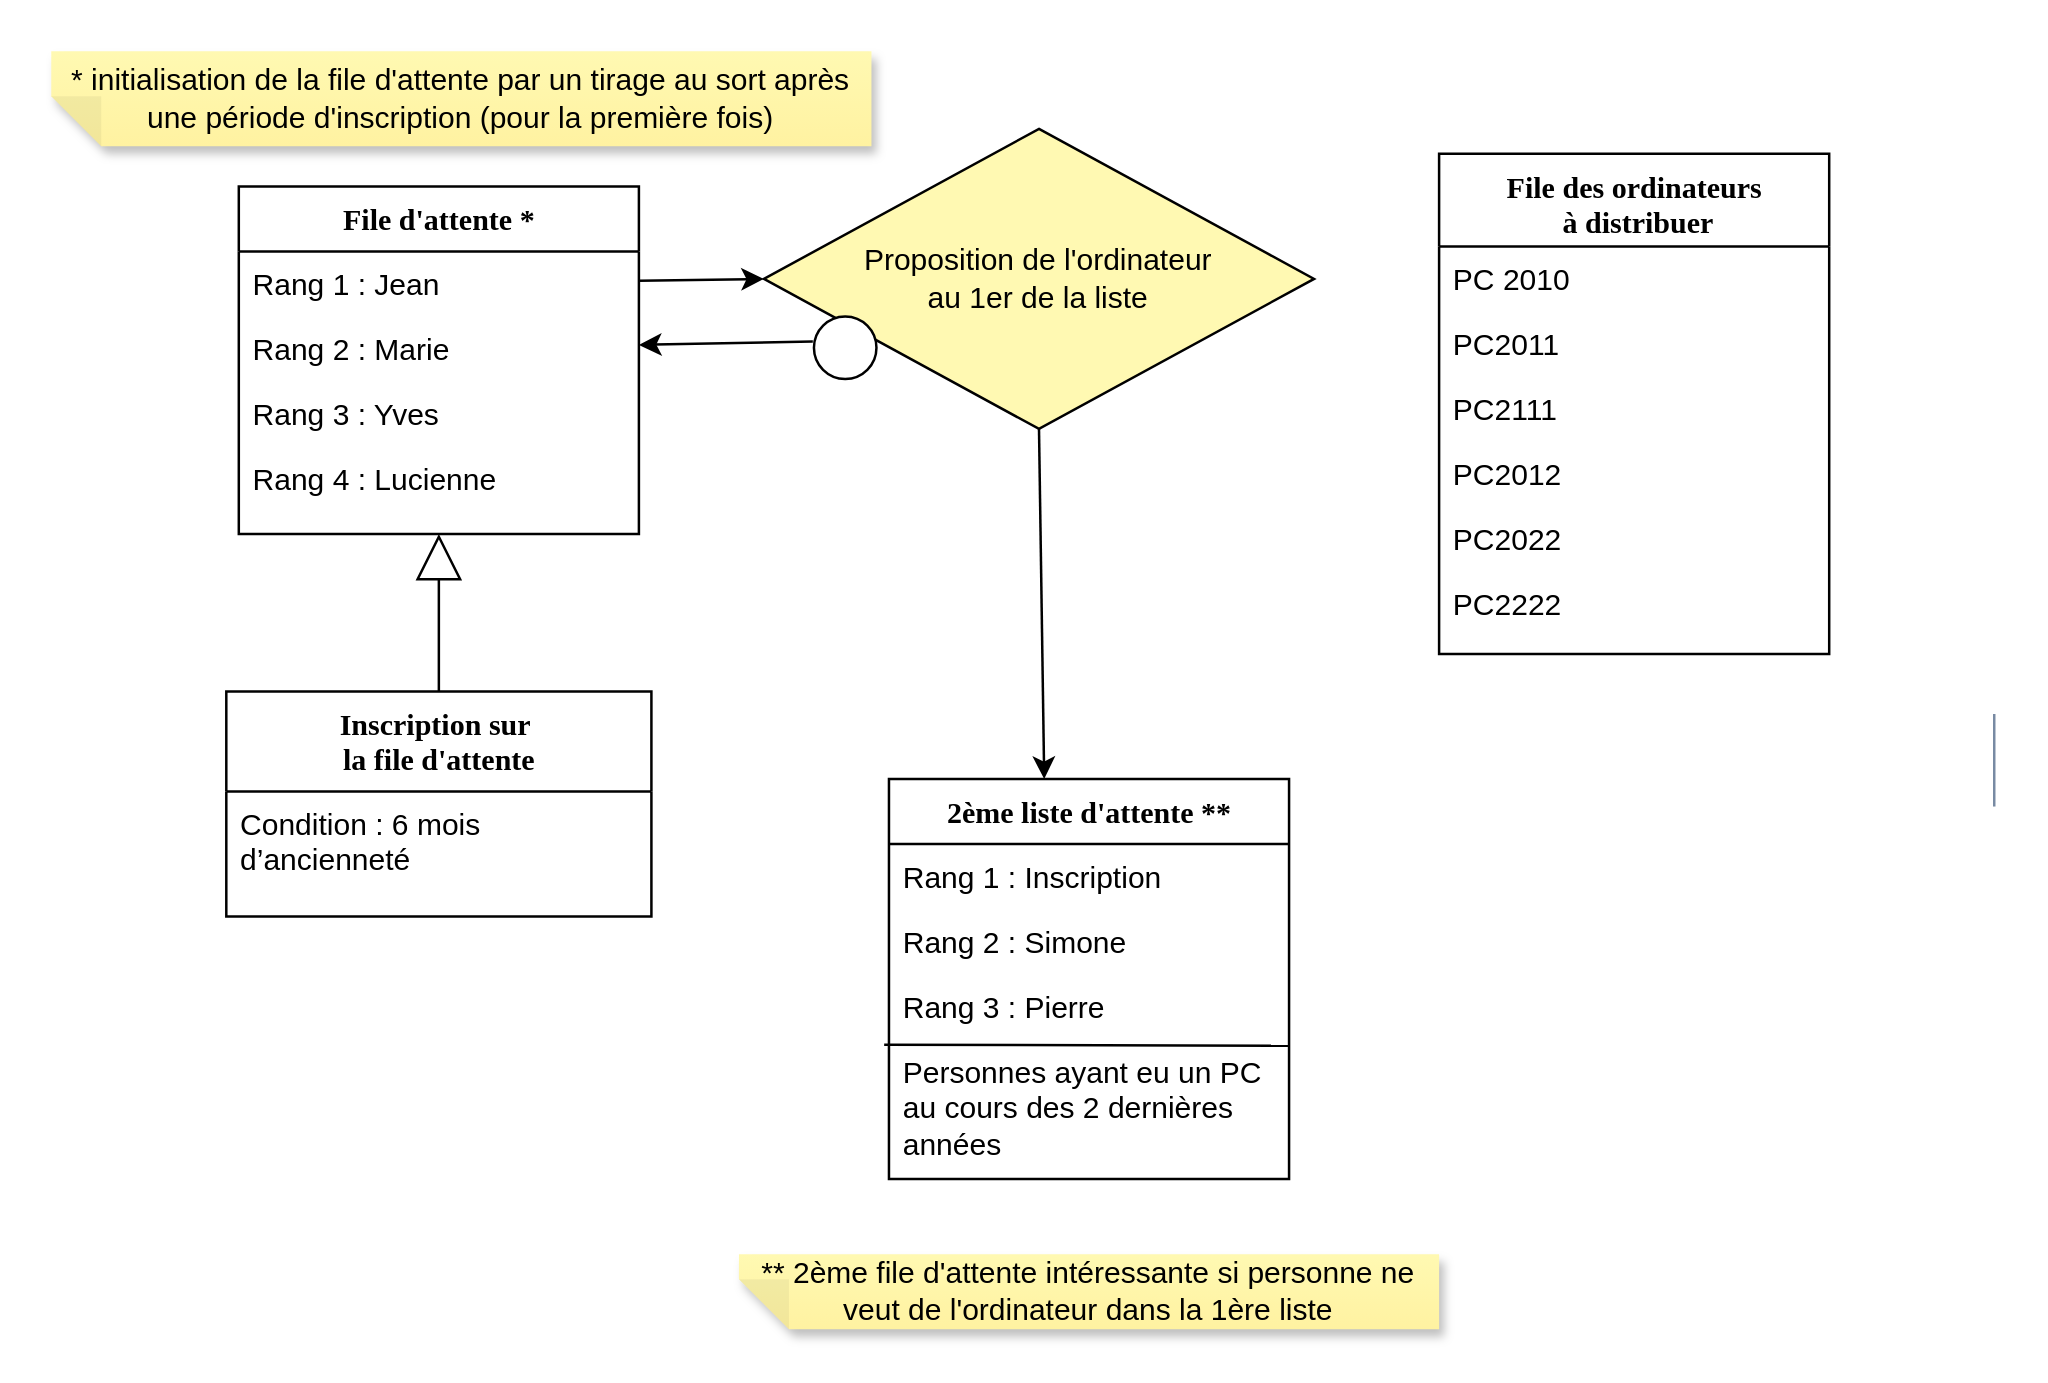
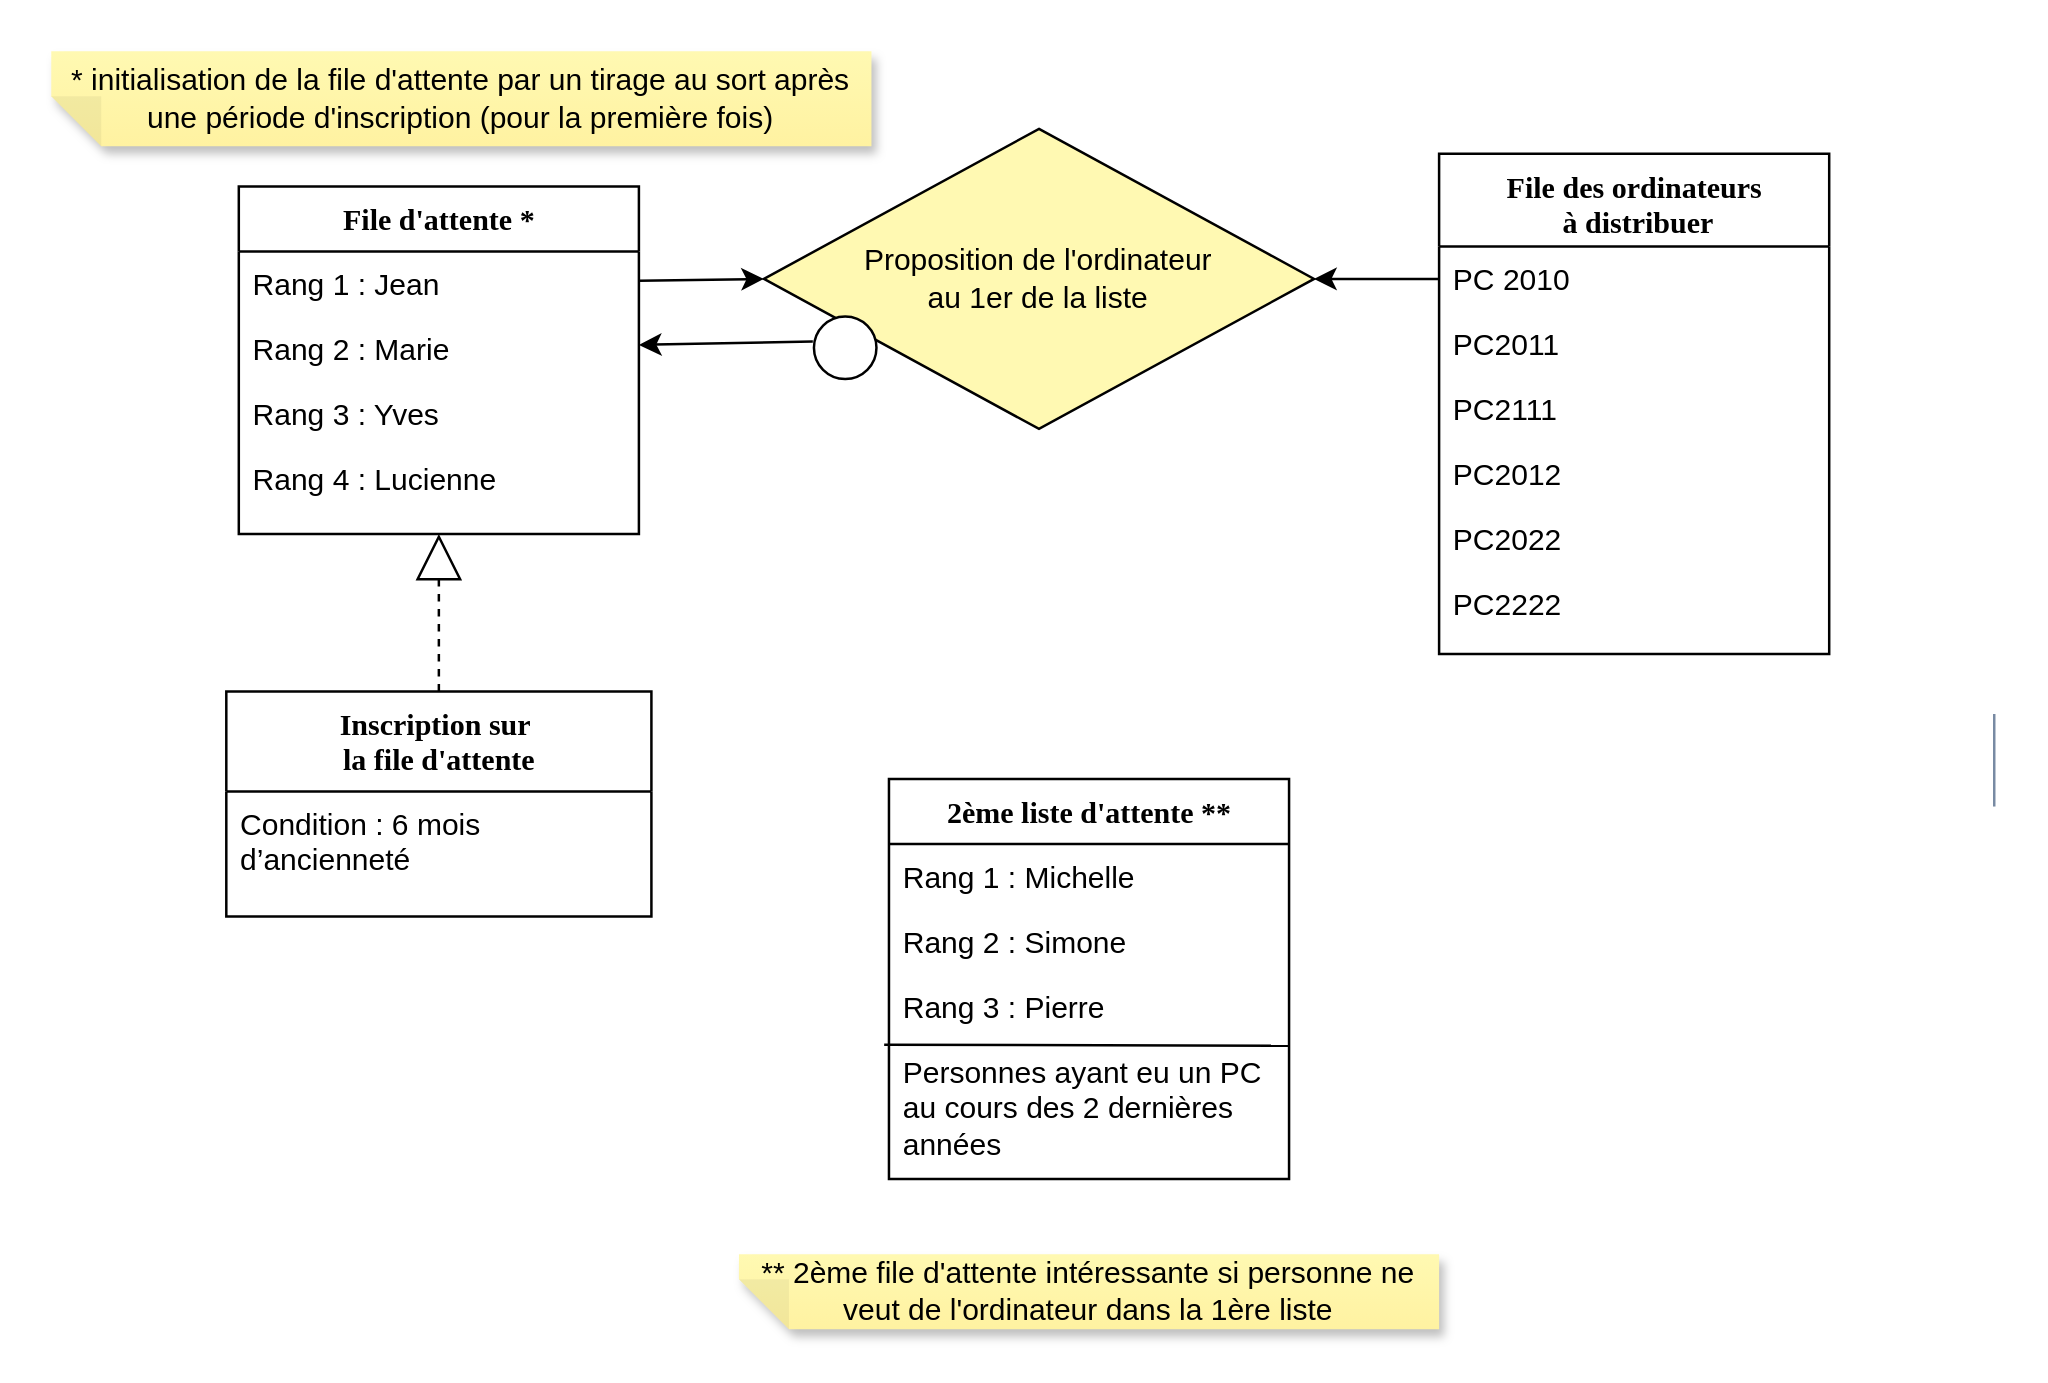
edge "PC 2010" -> "Proposition de l'ordinateur au 1er de la liste": added
edge "Proposition de l'ordinateur au 1er de la liste" -> "2ème liste d'attente **": removed
edge "Inscription sur la file d'attente" -> "File d'attente *": style solid -> dashed
node "Rang 1 : Inscription": label "Rang 1 : Inscription" -> "Rang 1 : Michelle"
